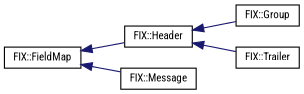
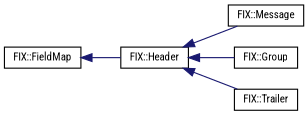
edge "FIX::Message" -> "FIX::FieldMap": now "FIX::Message" -> "FIX::Header"
